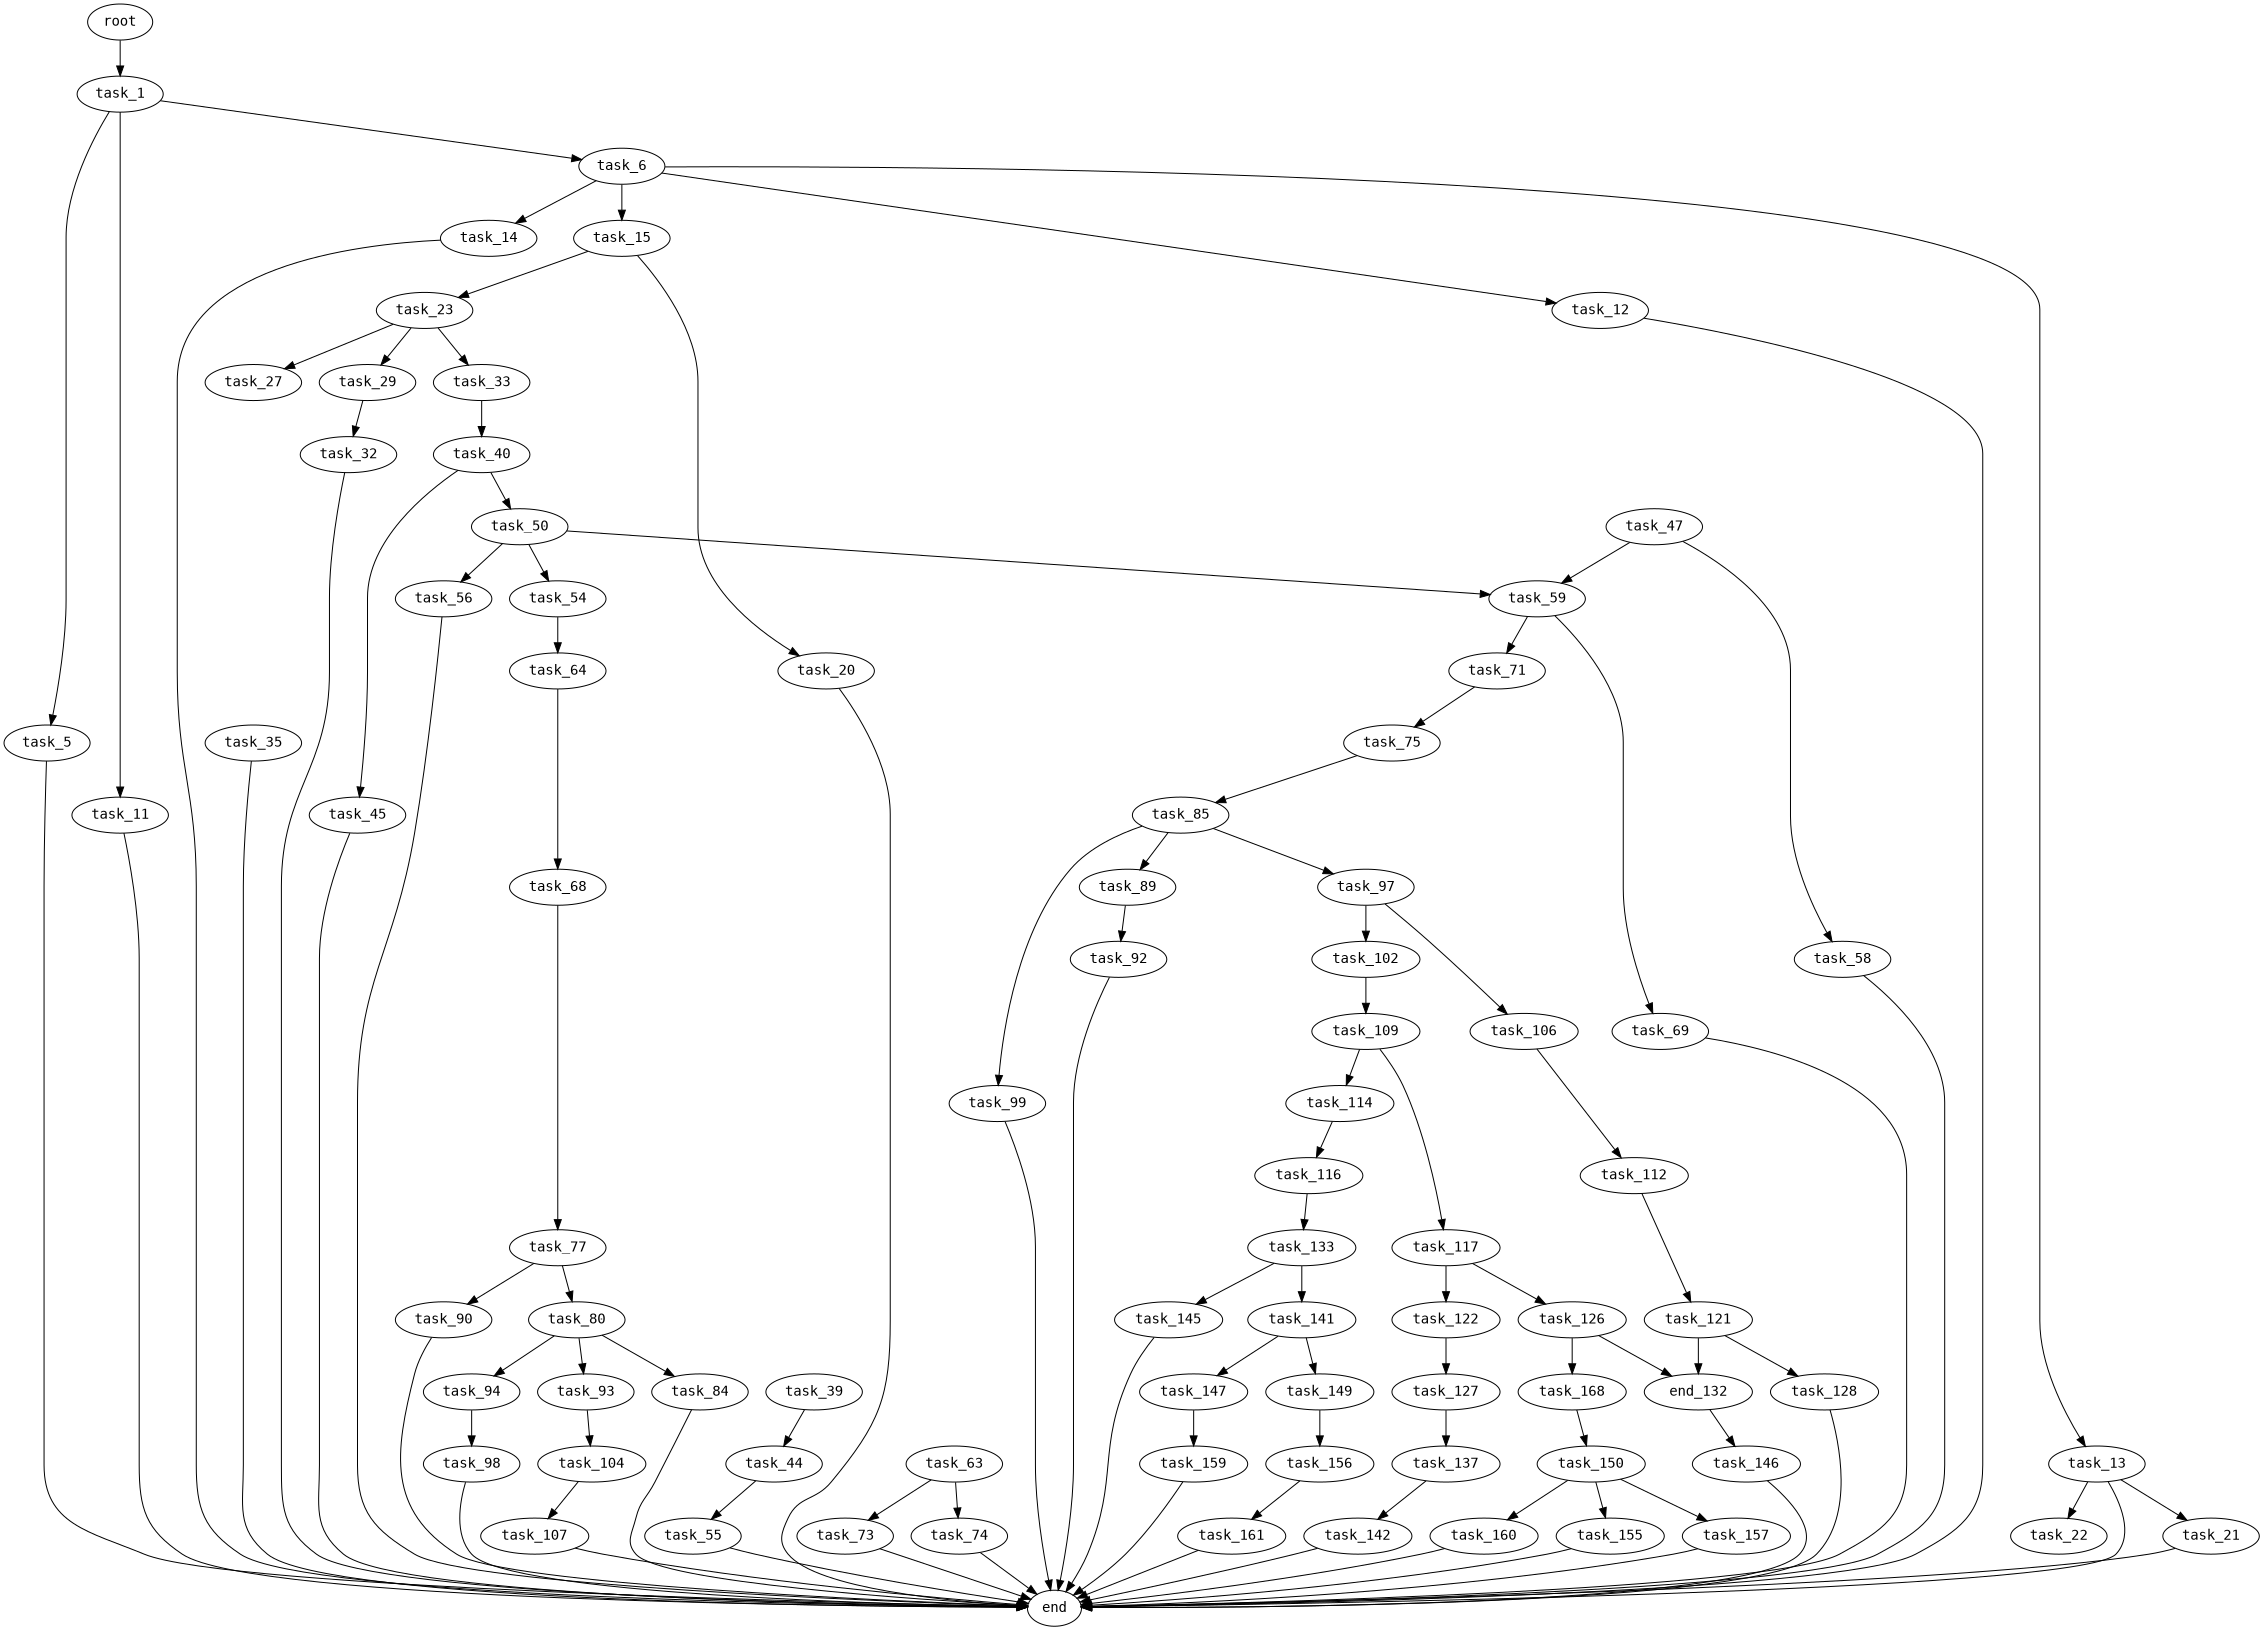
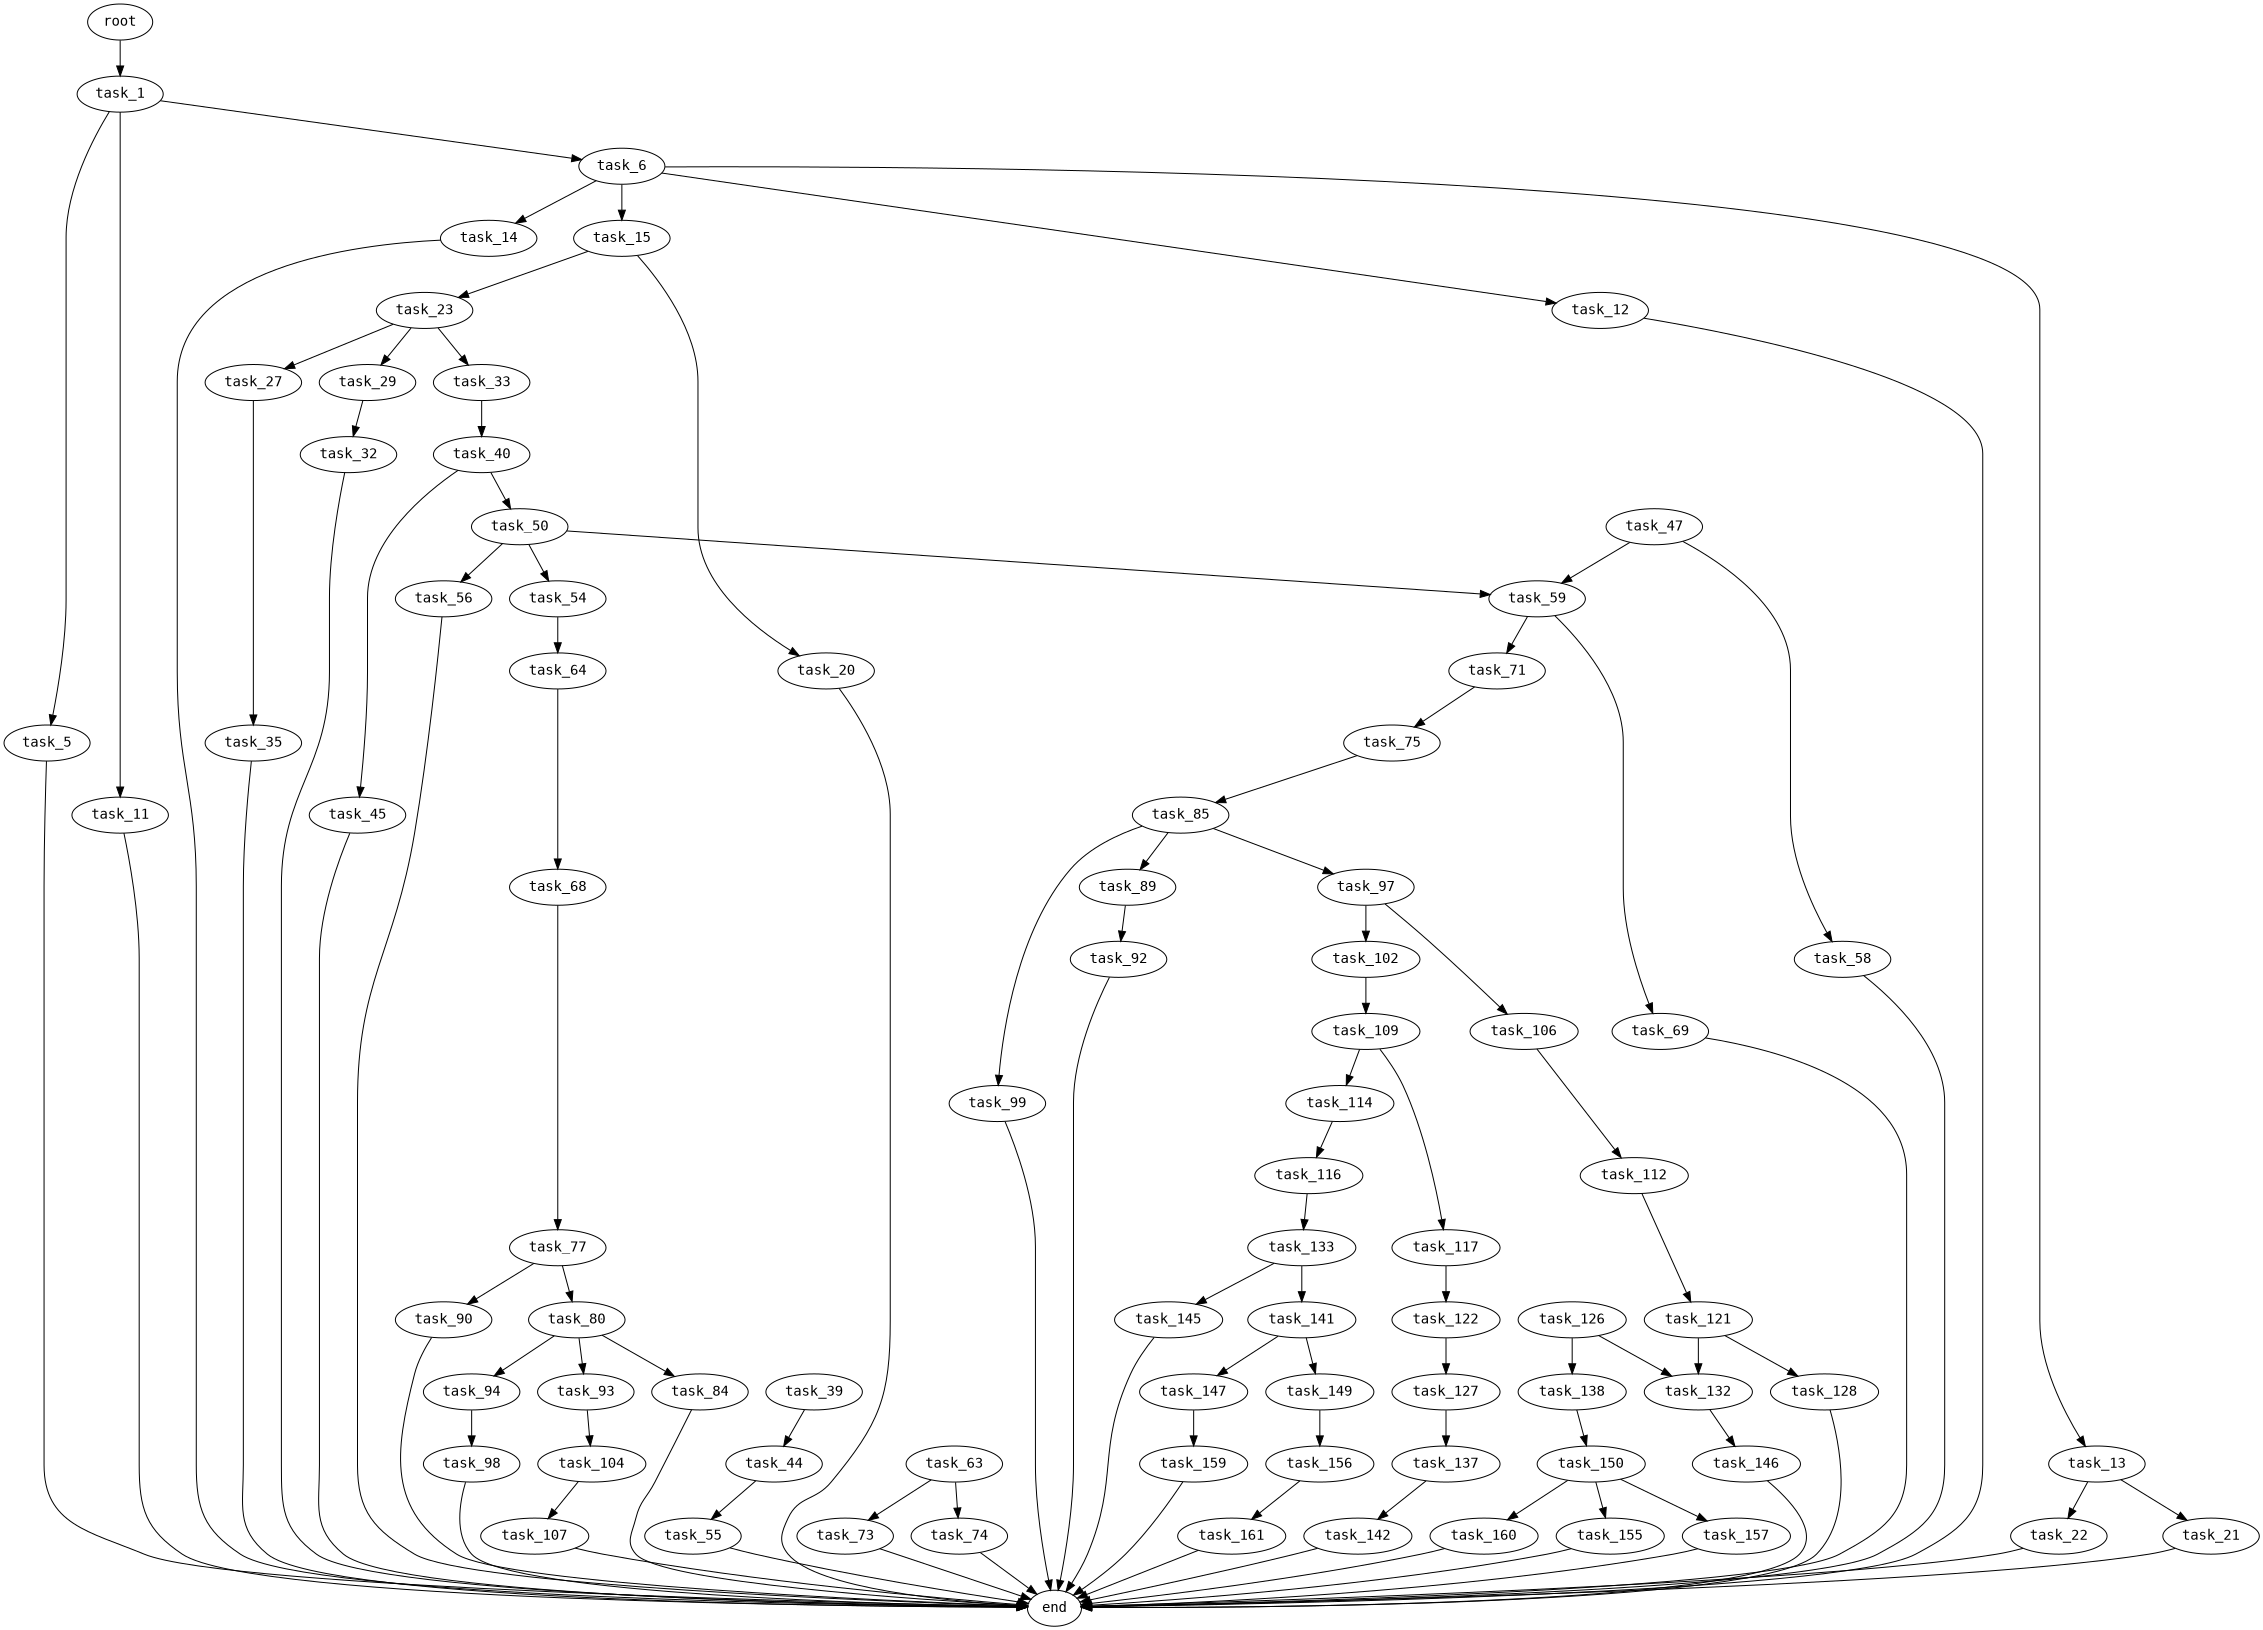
edge "task_27" -> "task_35": added
edge "task_117" -> "task_126": removed
node "task_168": label "task_168" -> "task_138"
node "end_132": label "end_132" -> "task_132"
edge "task_13" -> "end": now "task_22" -> "end"
